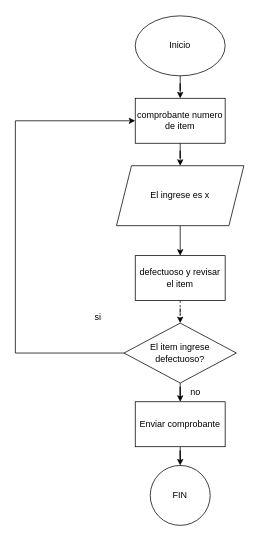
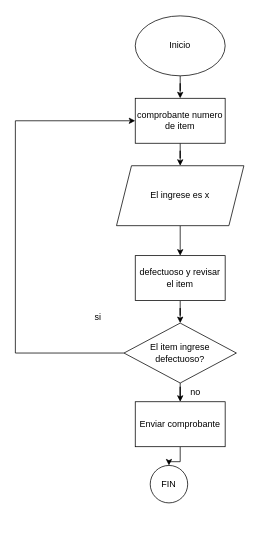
edge "defectuoso y revisar el item" -> "El item ingrese defectuoso?": style dashed -> solid
node "FIN": size 60x60 -> 38x38
